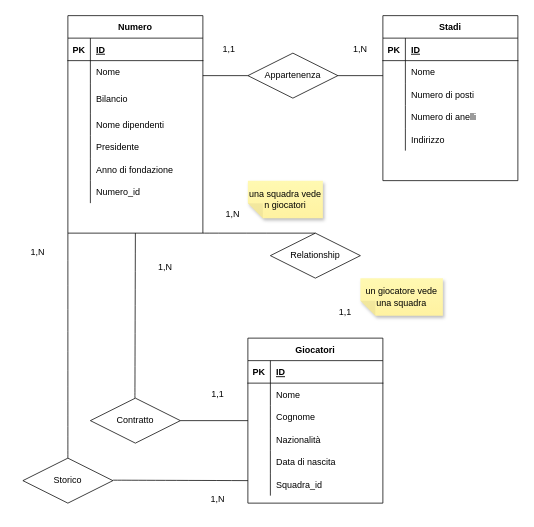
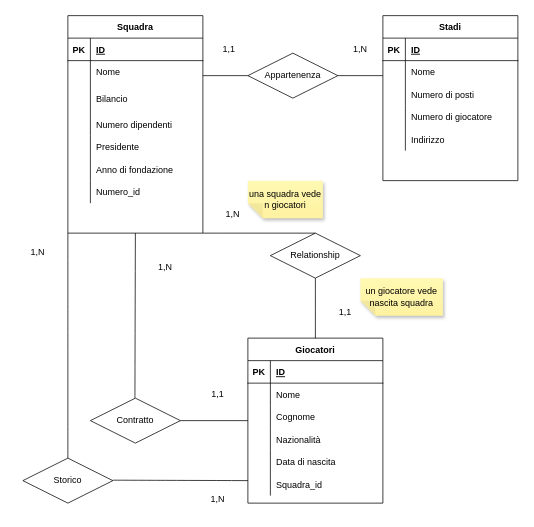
node "Numero": label "Numero" -> "Squadra"
node "Numero di anelli": label "Numero di anelli" -> "Numero di giocatore"
node "Nome dipendenti": label "Nome dipendenti" -> "Numero dipendenti"
node "un giocatore vede una squadra": label "un giocatore vede una squadra" -> "un giocatore vede nascita squadra"
edge "Relationship" -- "Giocatori": added
